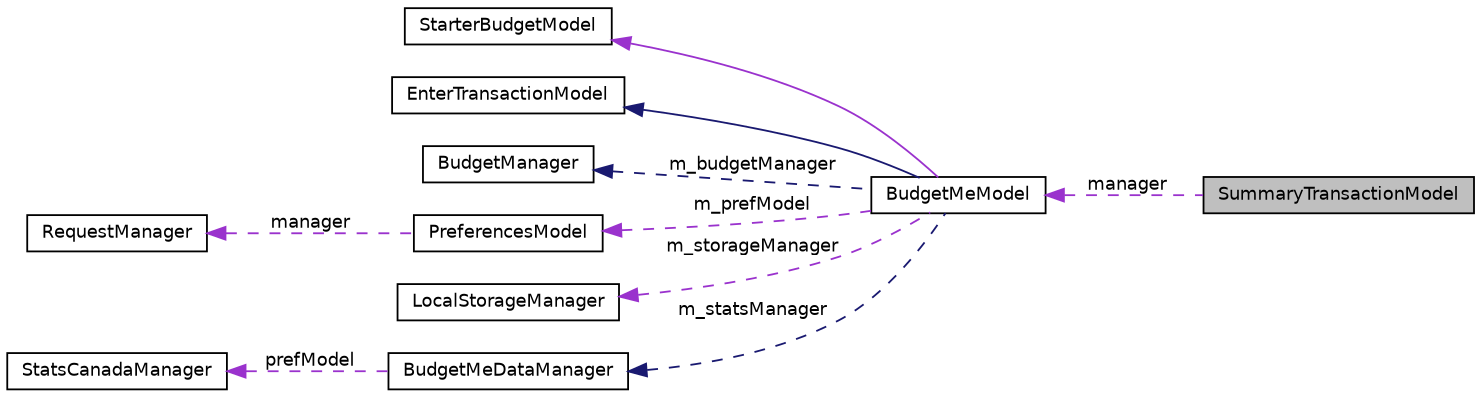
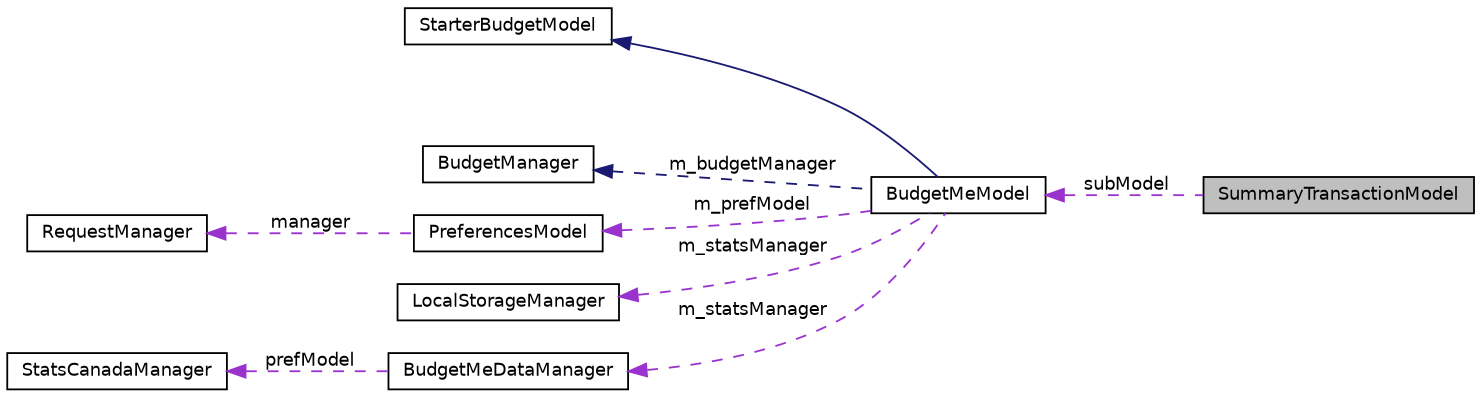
edge "BudgetMeModel" -> "StarterBudgetModel": color darkorchid3 -> midnightblue
node "EnterTransactionModel": removed
edge "SummaryTransactionModel" -> "BudgetMeModel": label " manager" -> " subModel"
edge "BudgetMeModel" -> "LocalStorageManager": label " m_storageManager" -> " m_statsManager"
edge "BudgetMeModel" -> "BudgetMeDataManager": color midnightblue -> darkorchid3
